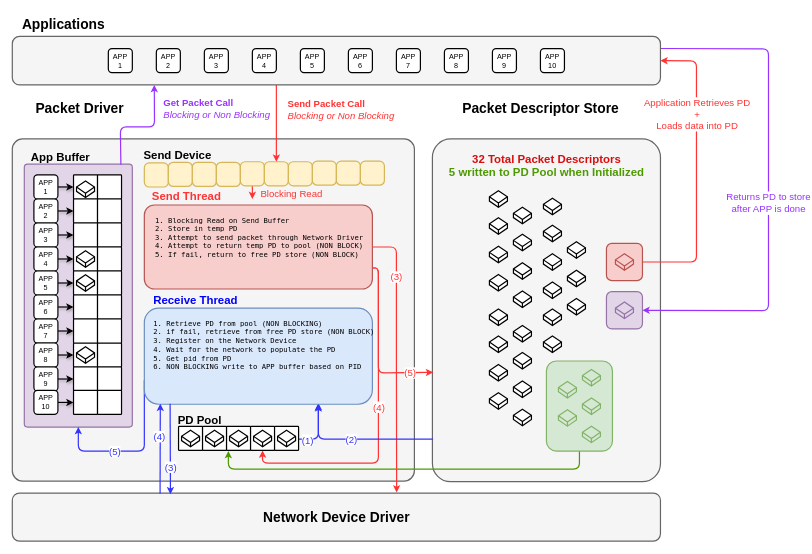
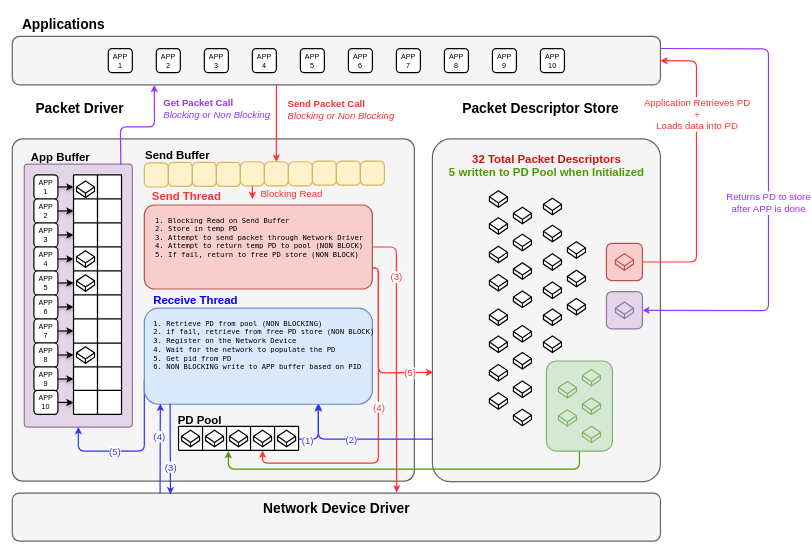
node "Send Device": label "Send Device" -> "Send Buffer"
node "Network Device Driver": moved (336, 517) -> (336, 508)
